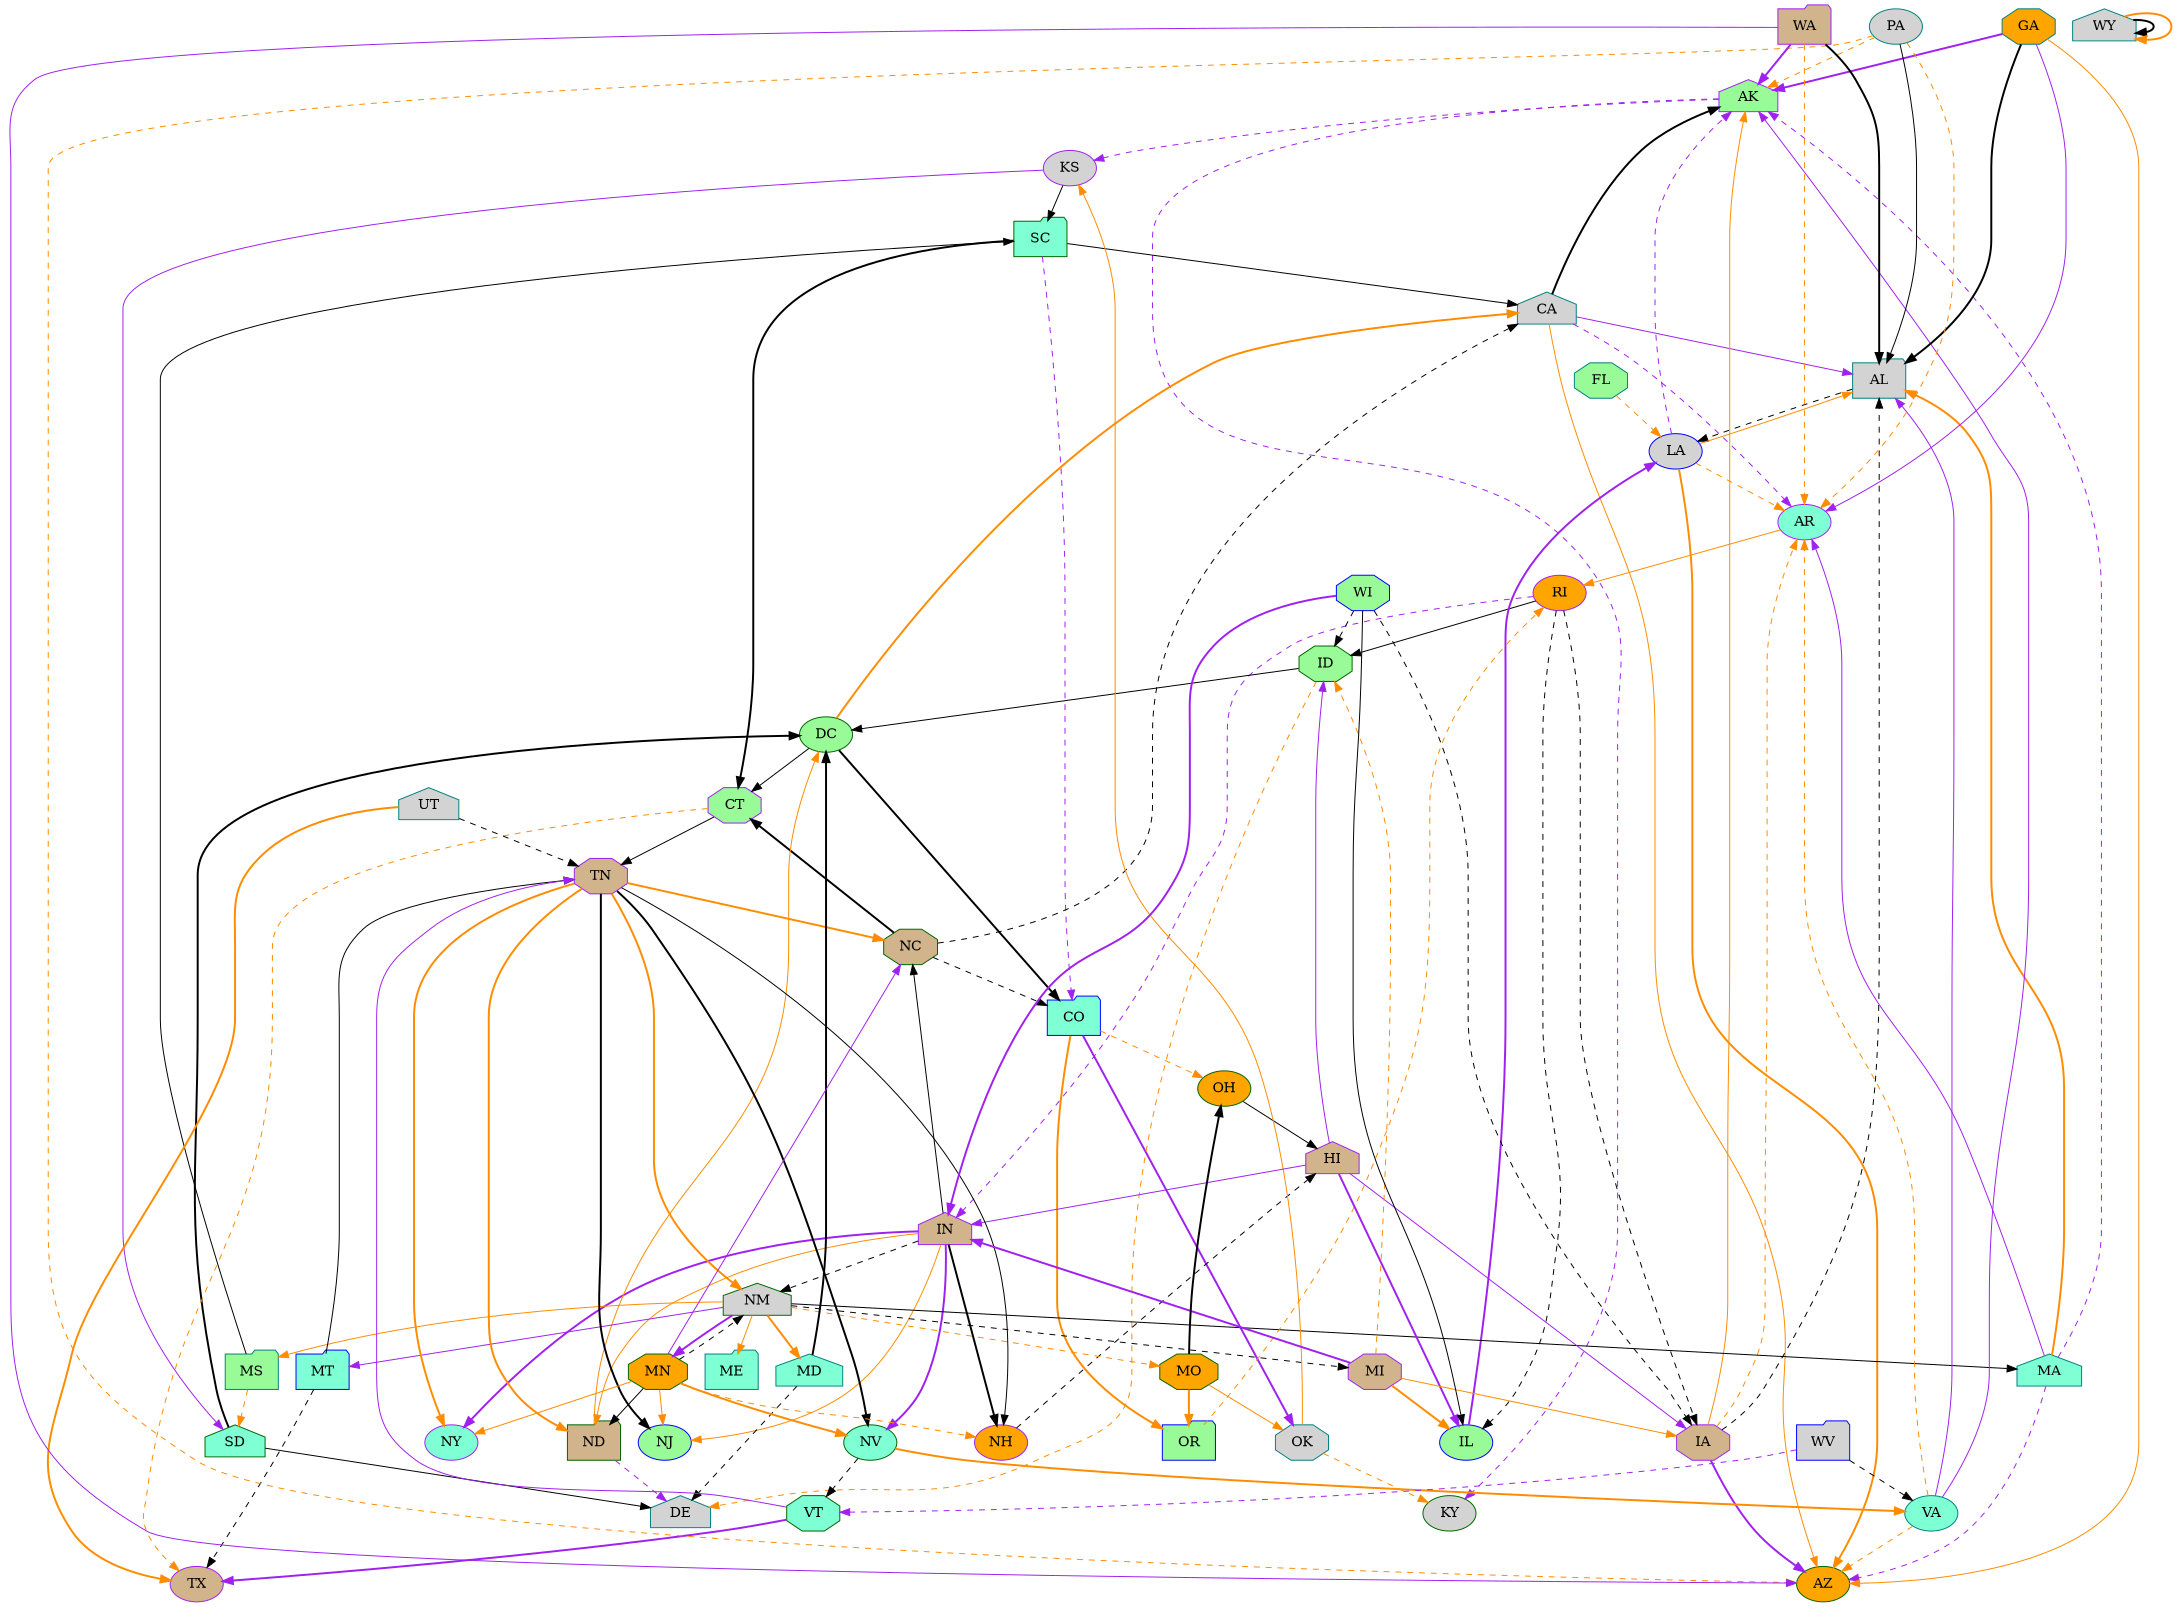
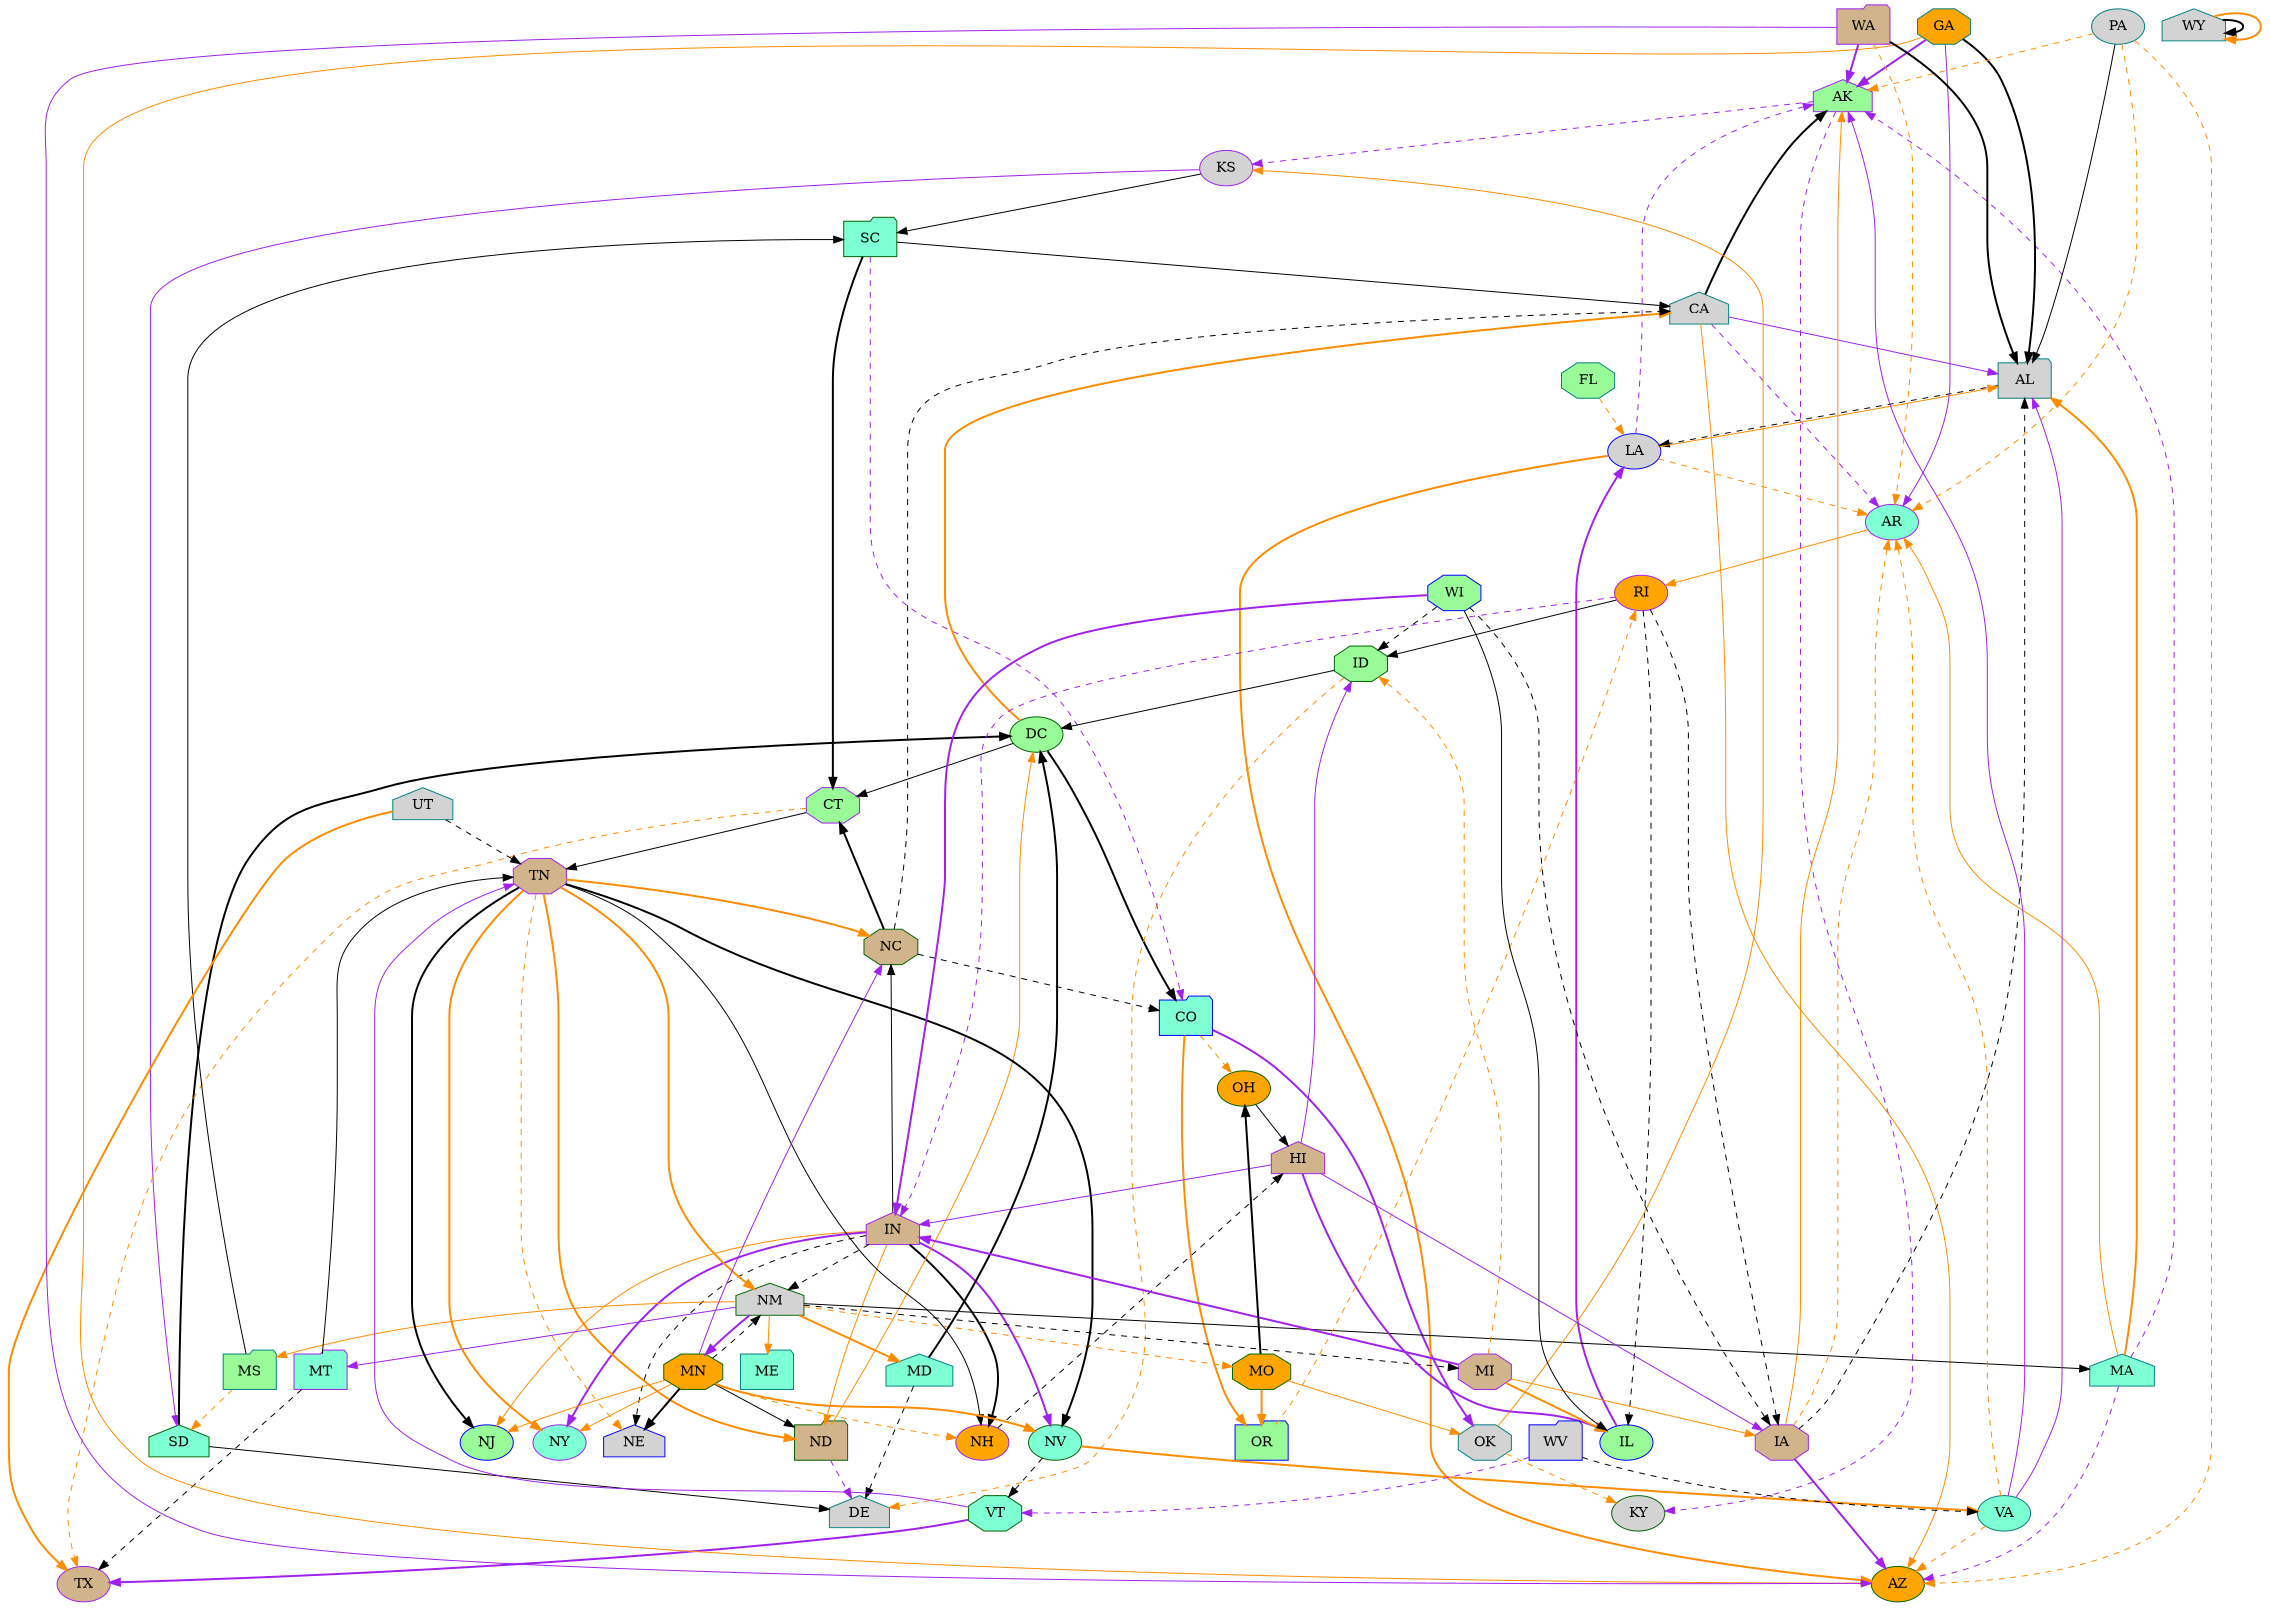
edge "MA" -> "AR": color purple -> darkorange
node "MT": color blue -> purple
node "NE": added
